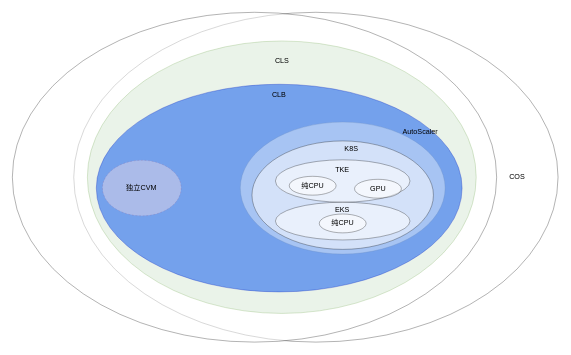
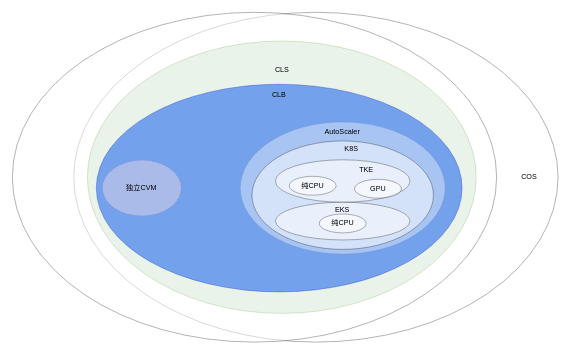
node "CLS": moved (282, 61) -> (282, 70)
node "AutoScaler": moved (421, 132) -> (343, 132)
node "TKE": moved (343, 169) -> (367, 169)
node "COS": moved (517, 177) -> (529, 177)
